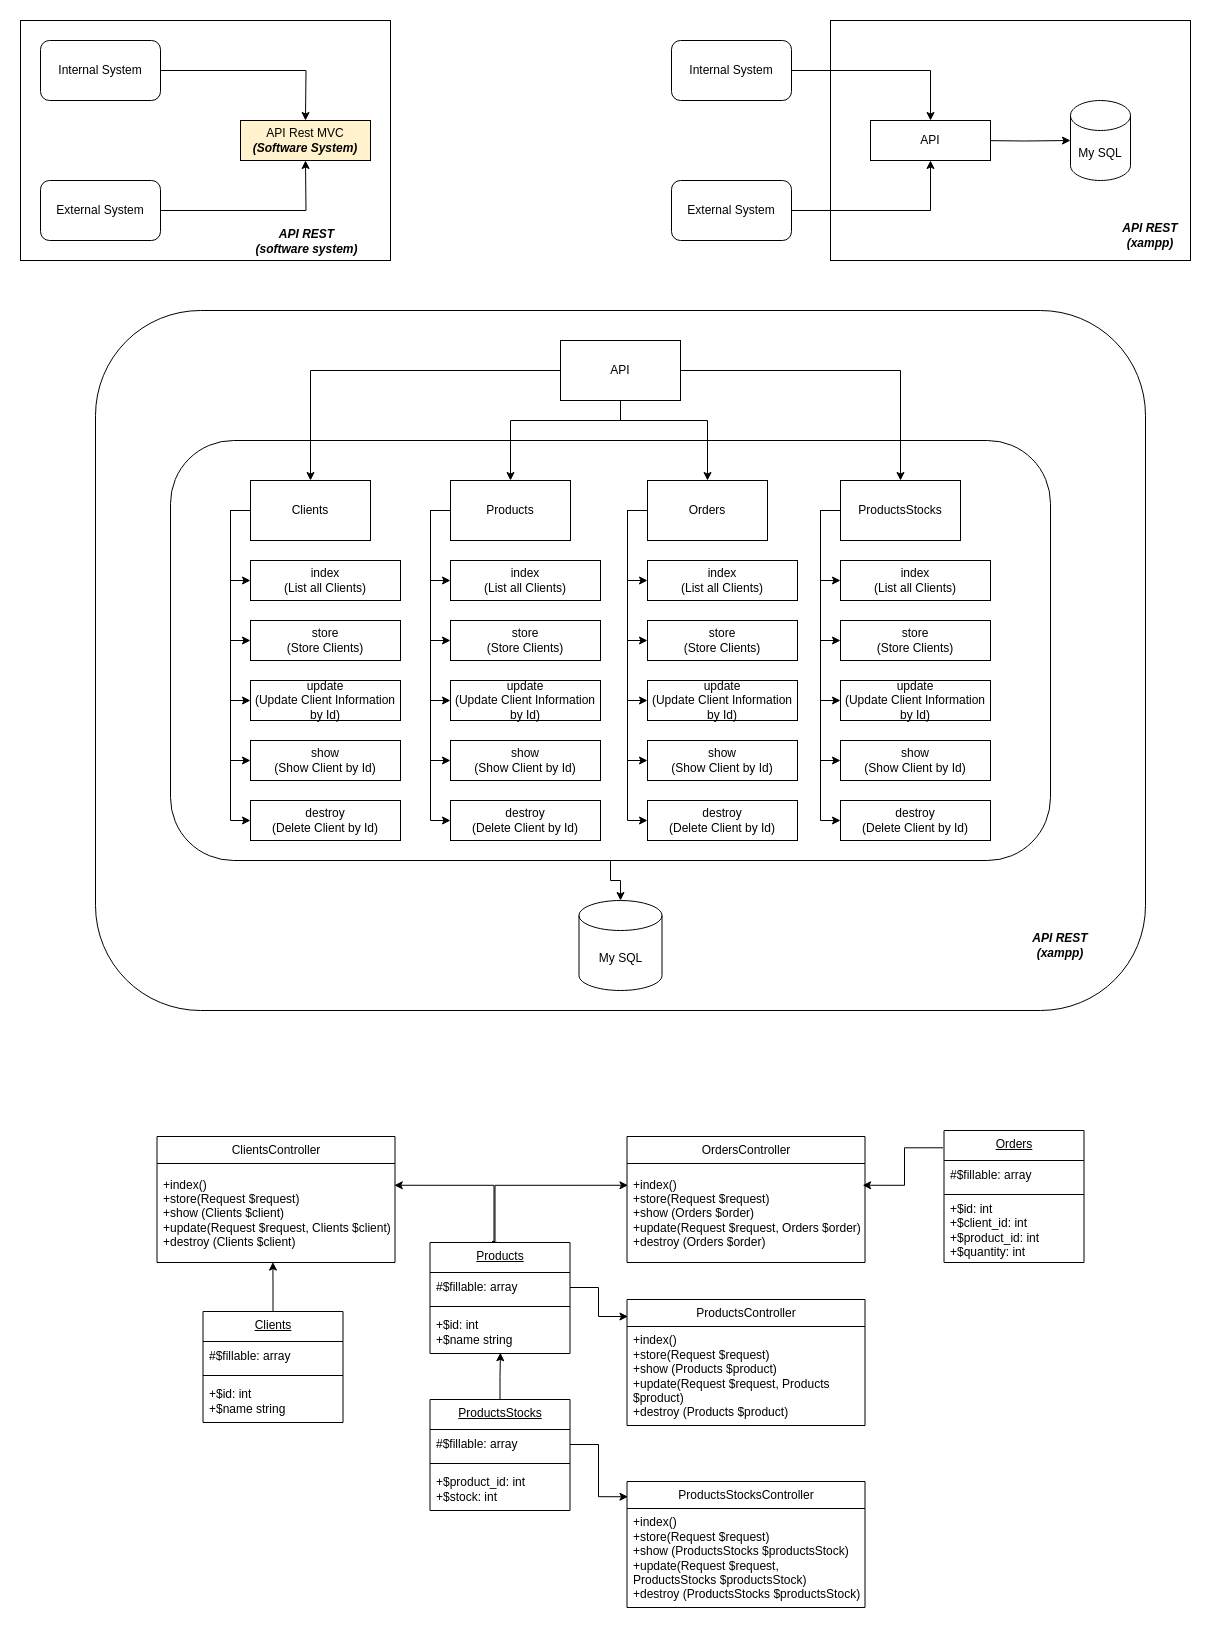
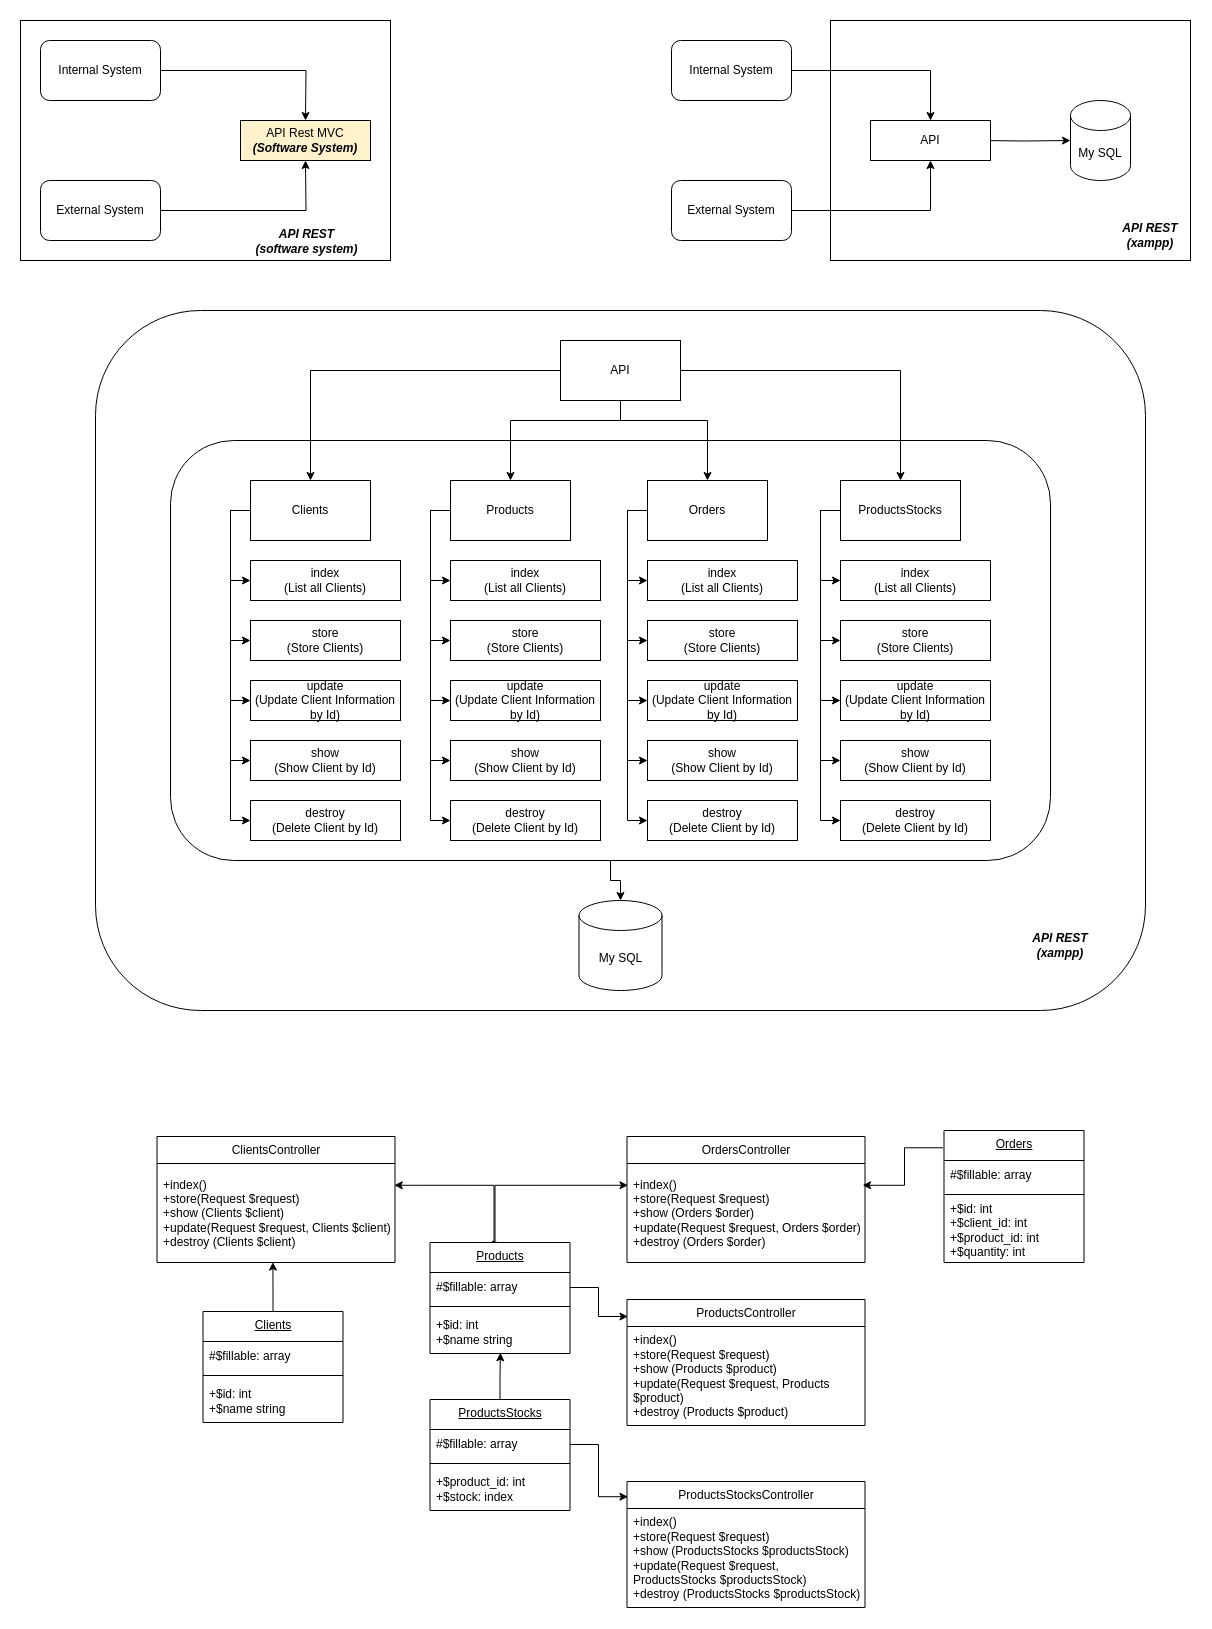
node "+$product_id: int +$stock: int": label "+$product_id: int +$stock: int" -> "+$product_id: int +$stock: index"
